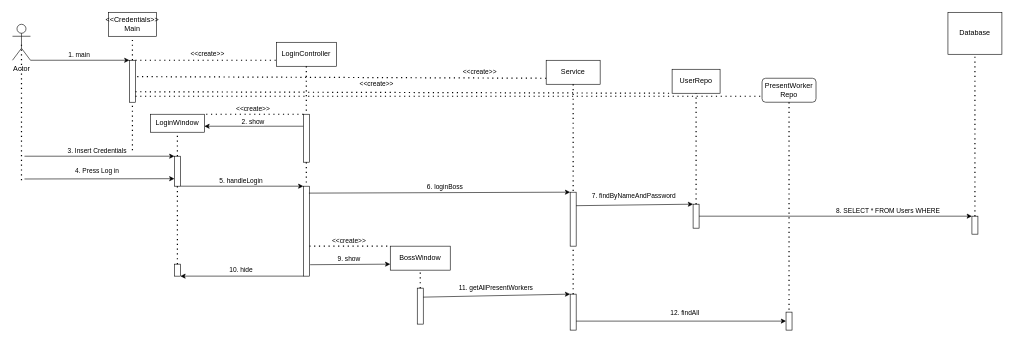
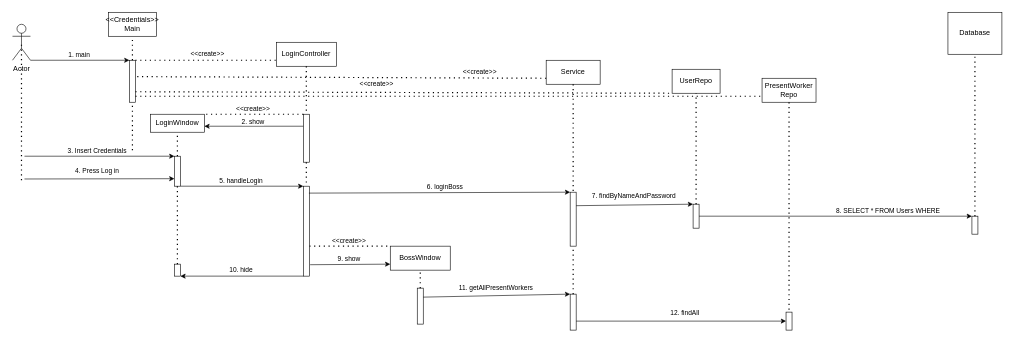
node "PresentWorker Repo": shape rounded rectangle -> rectangle
